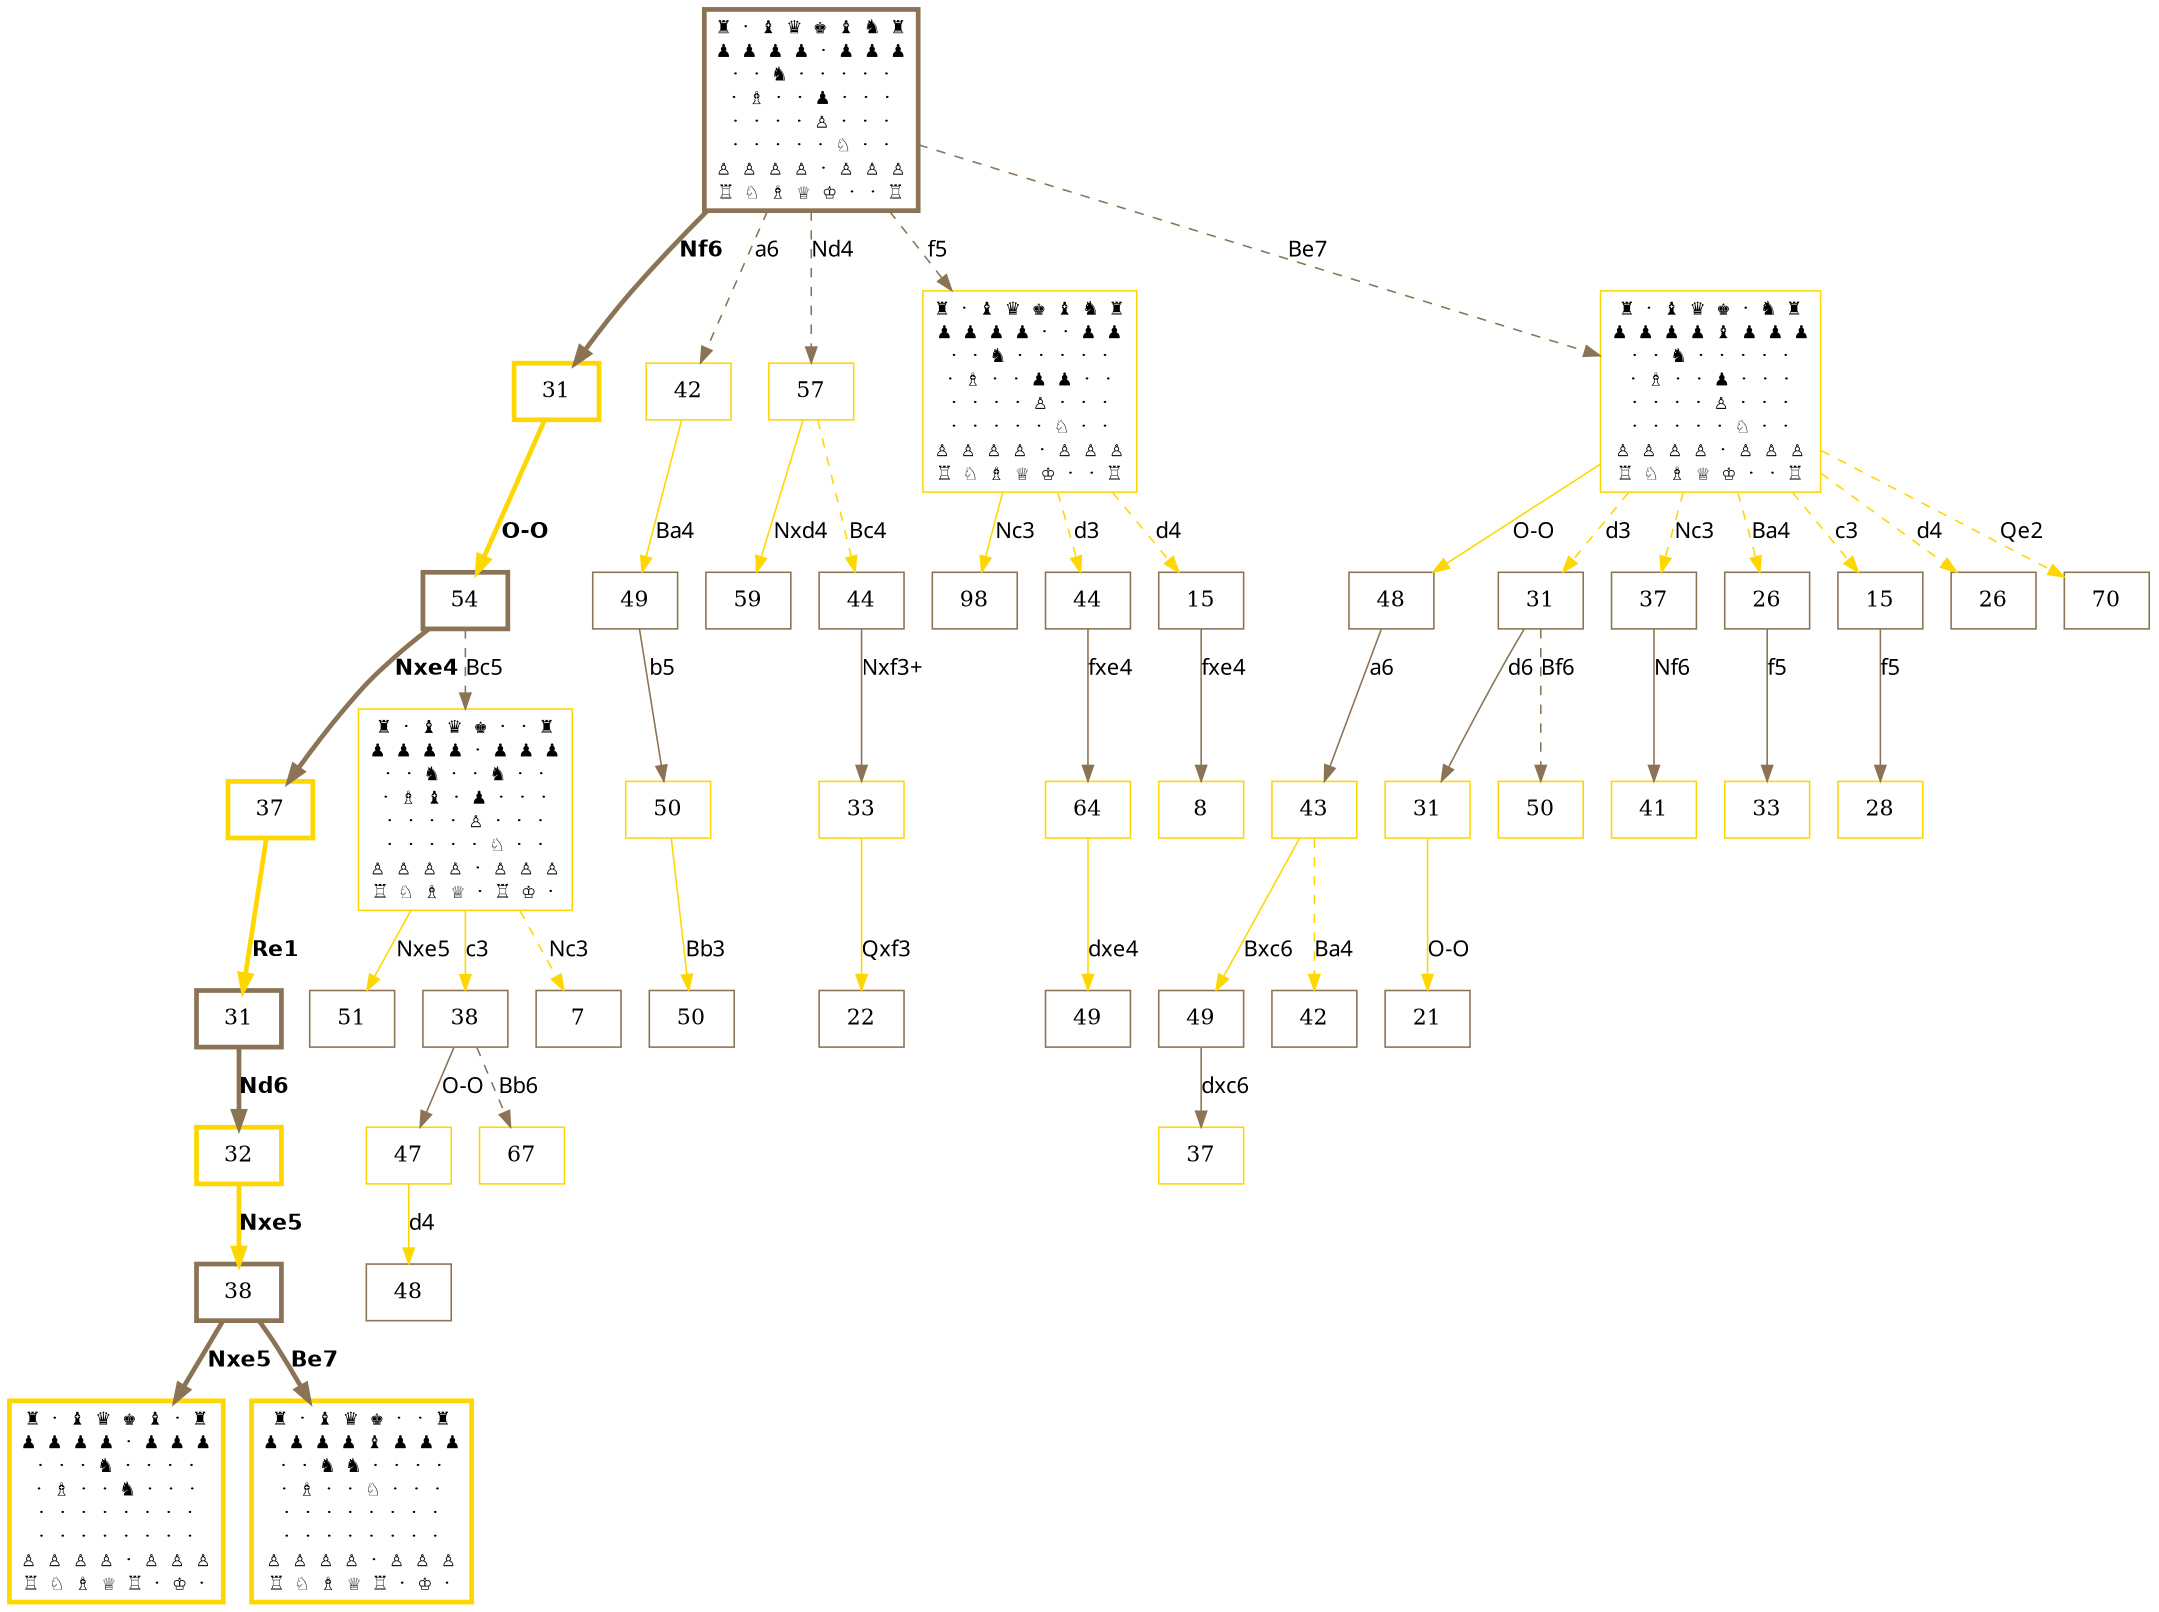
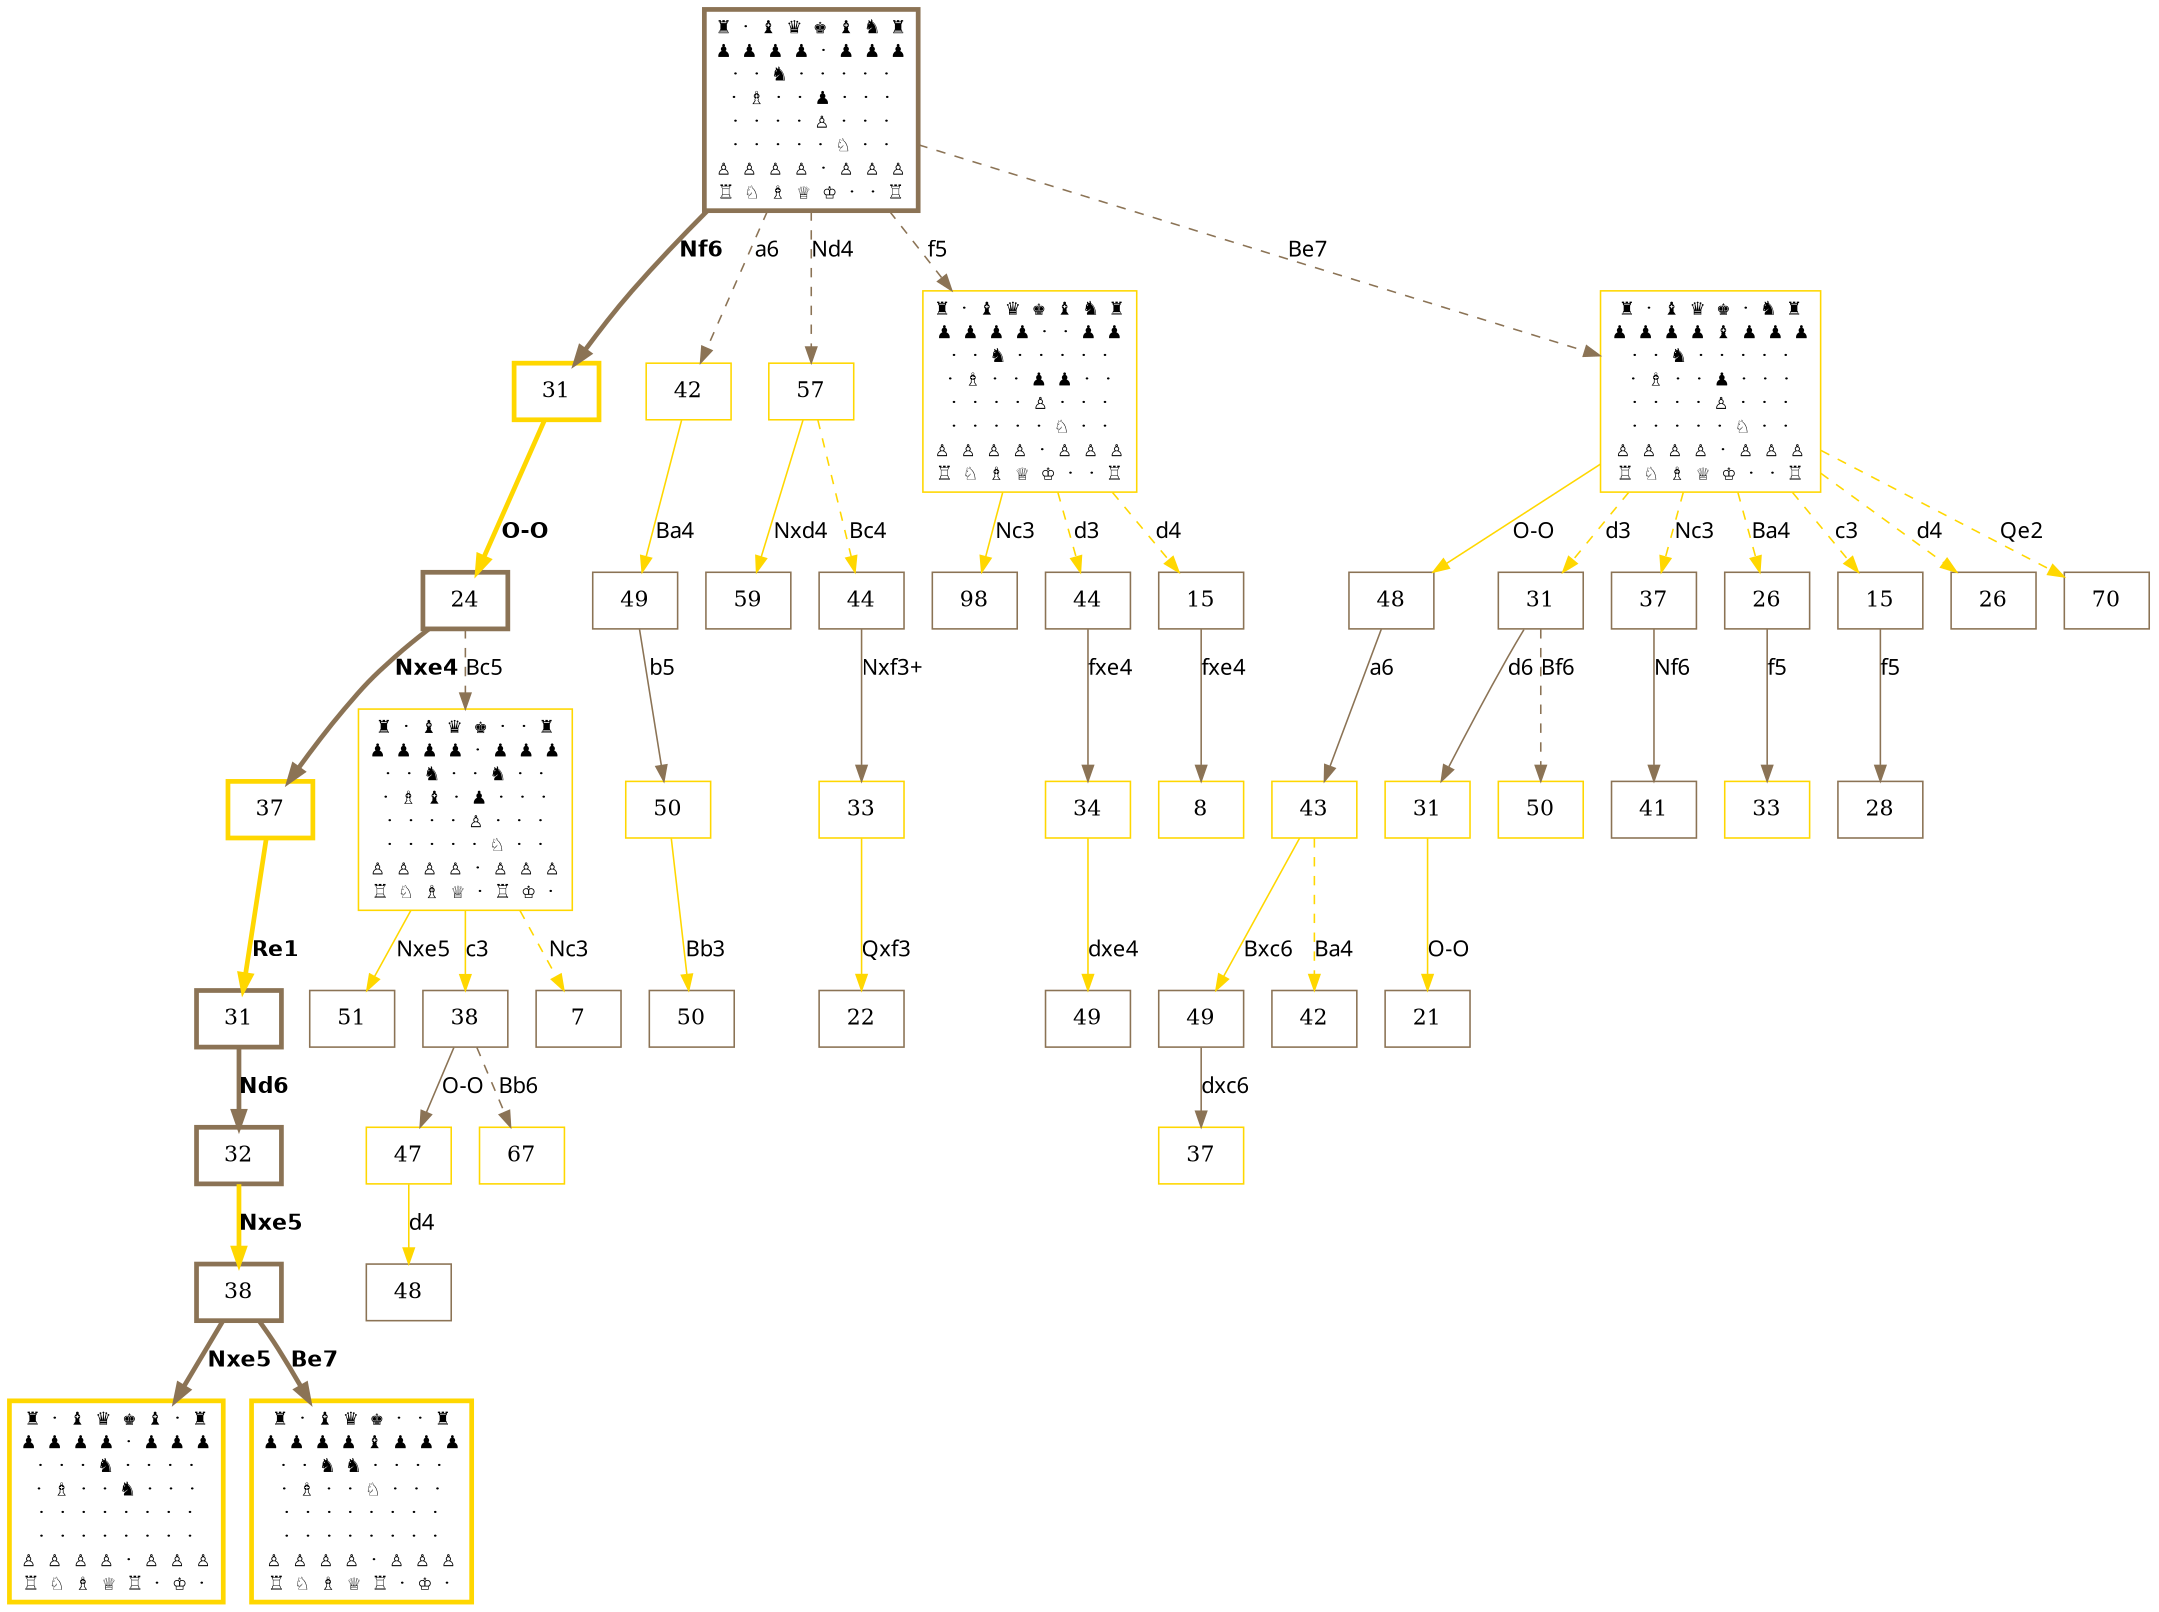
node "54": label "54" -> "24"
node "64": label "64" -> "34"
node "41": color gold -> burlywood4
node "28": color gold -> burlywood4
node "32": color gold -> burlywood4
